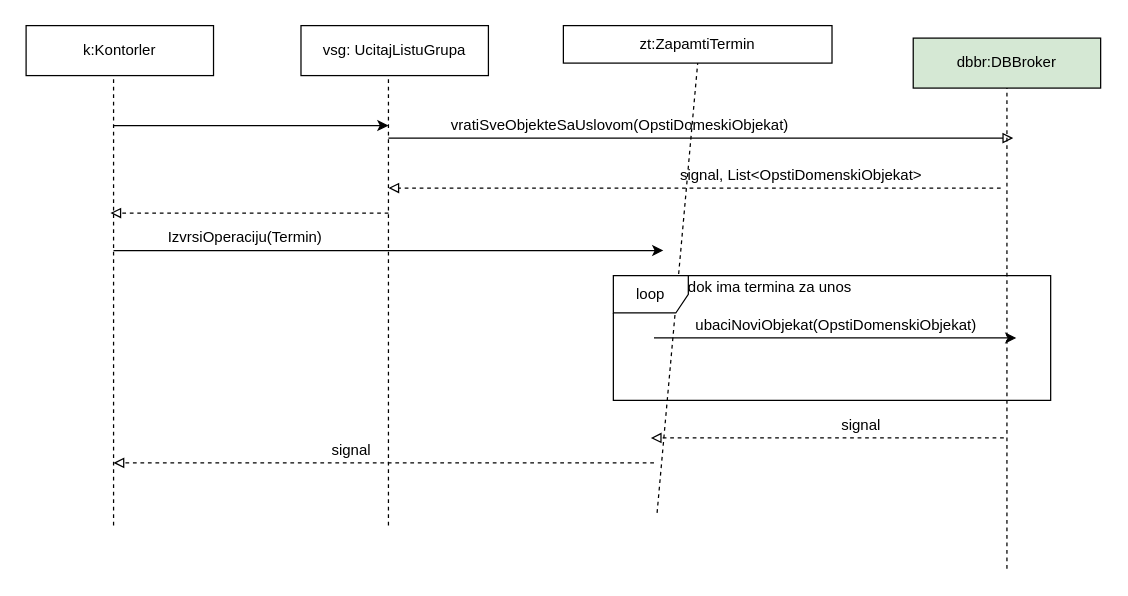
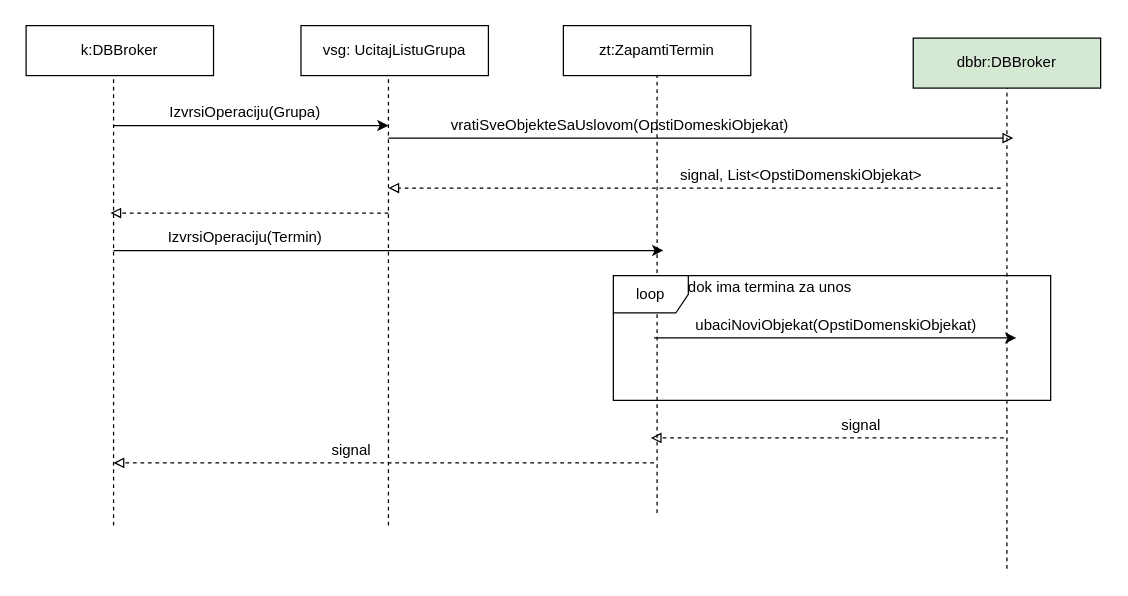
node "zt:ZapamtiTermin": size 269x38 -> 188x50
node "k:Kontorler": label "k:Kontorler" -> "k:DBBroker"
node "IzvrsiOperaciju(Grupa)": added
